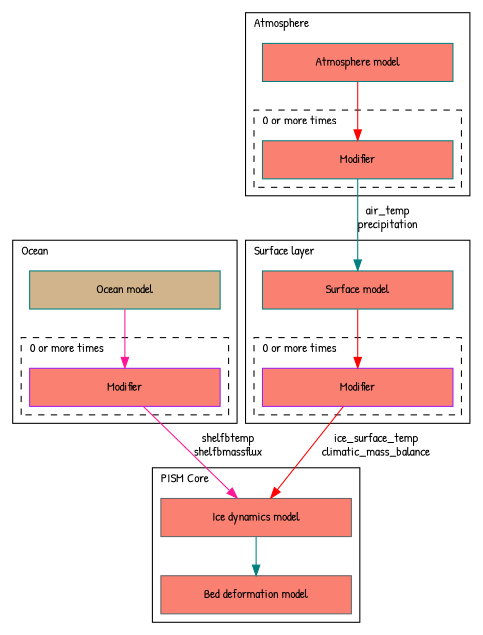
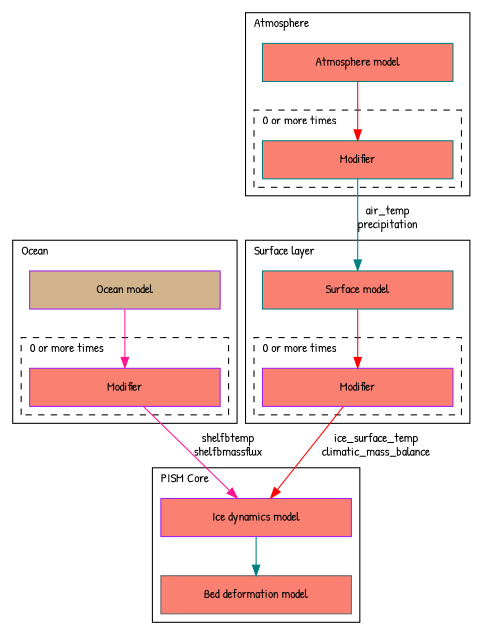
node "Ocean model": color teal -> purple
node "Ice dynamics model": color gray40 -> purple
